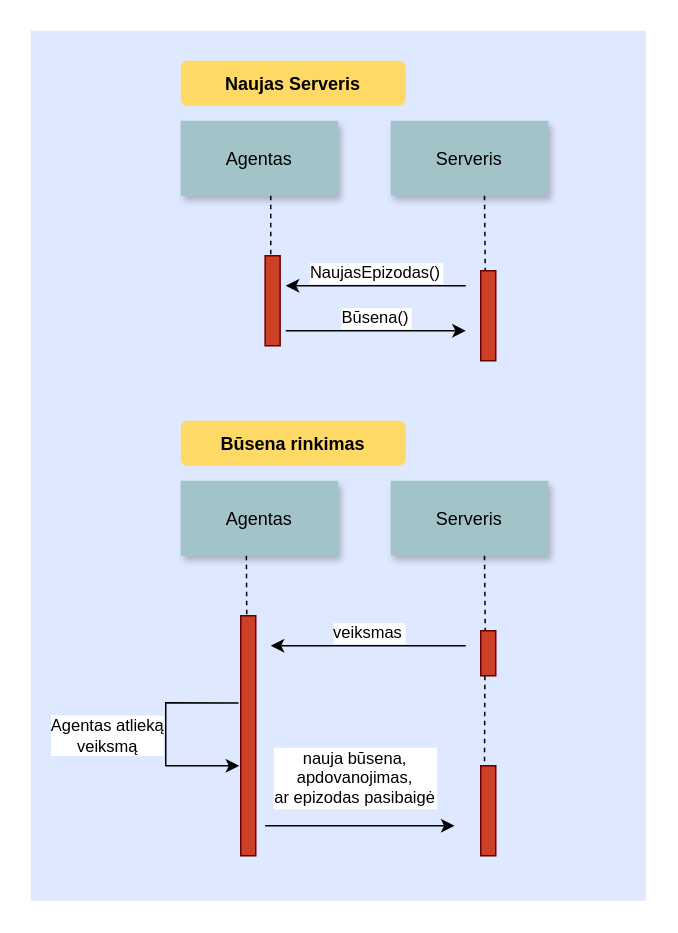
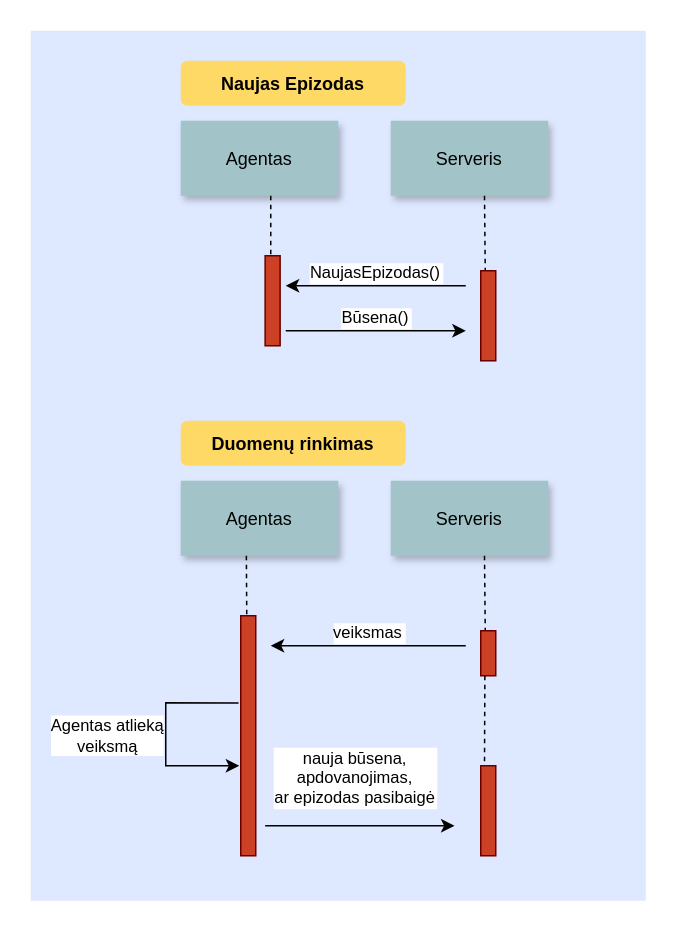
node "Naujas Serveris": label "Naujas Serveris" -> "Naujas Epizodas"
node "Būsena rinkimas": label "Būsena rinkimas" -> "Duomenų rinkimas"
